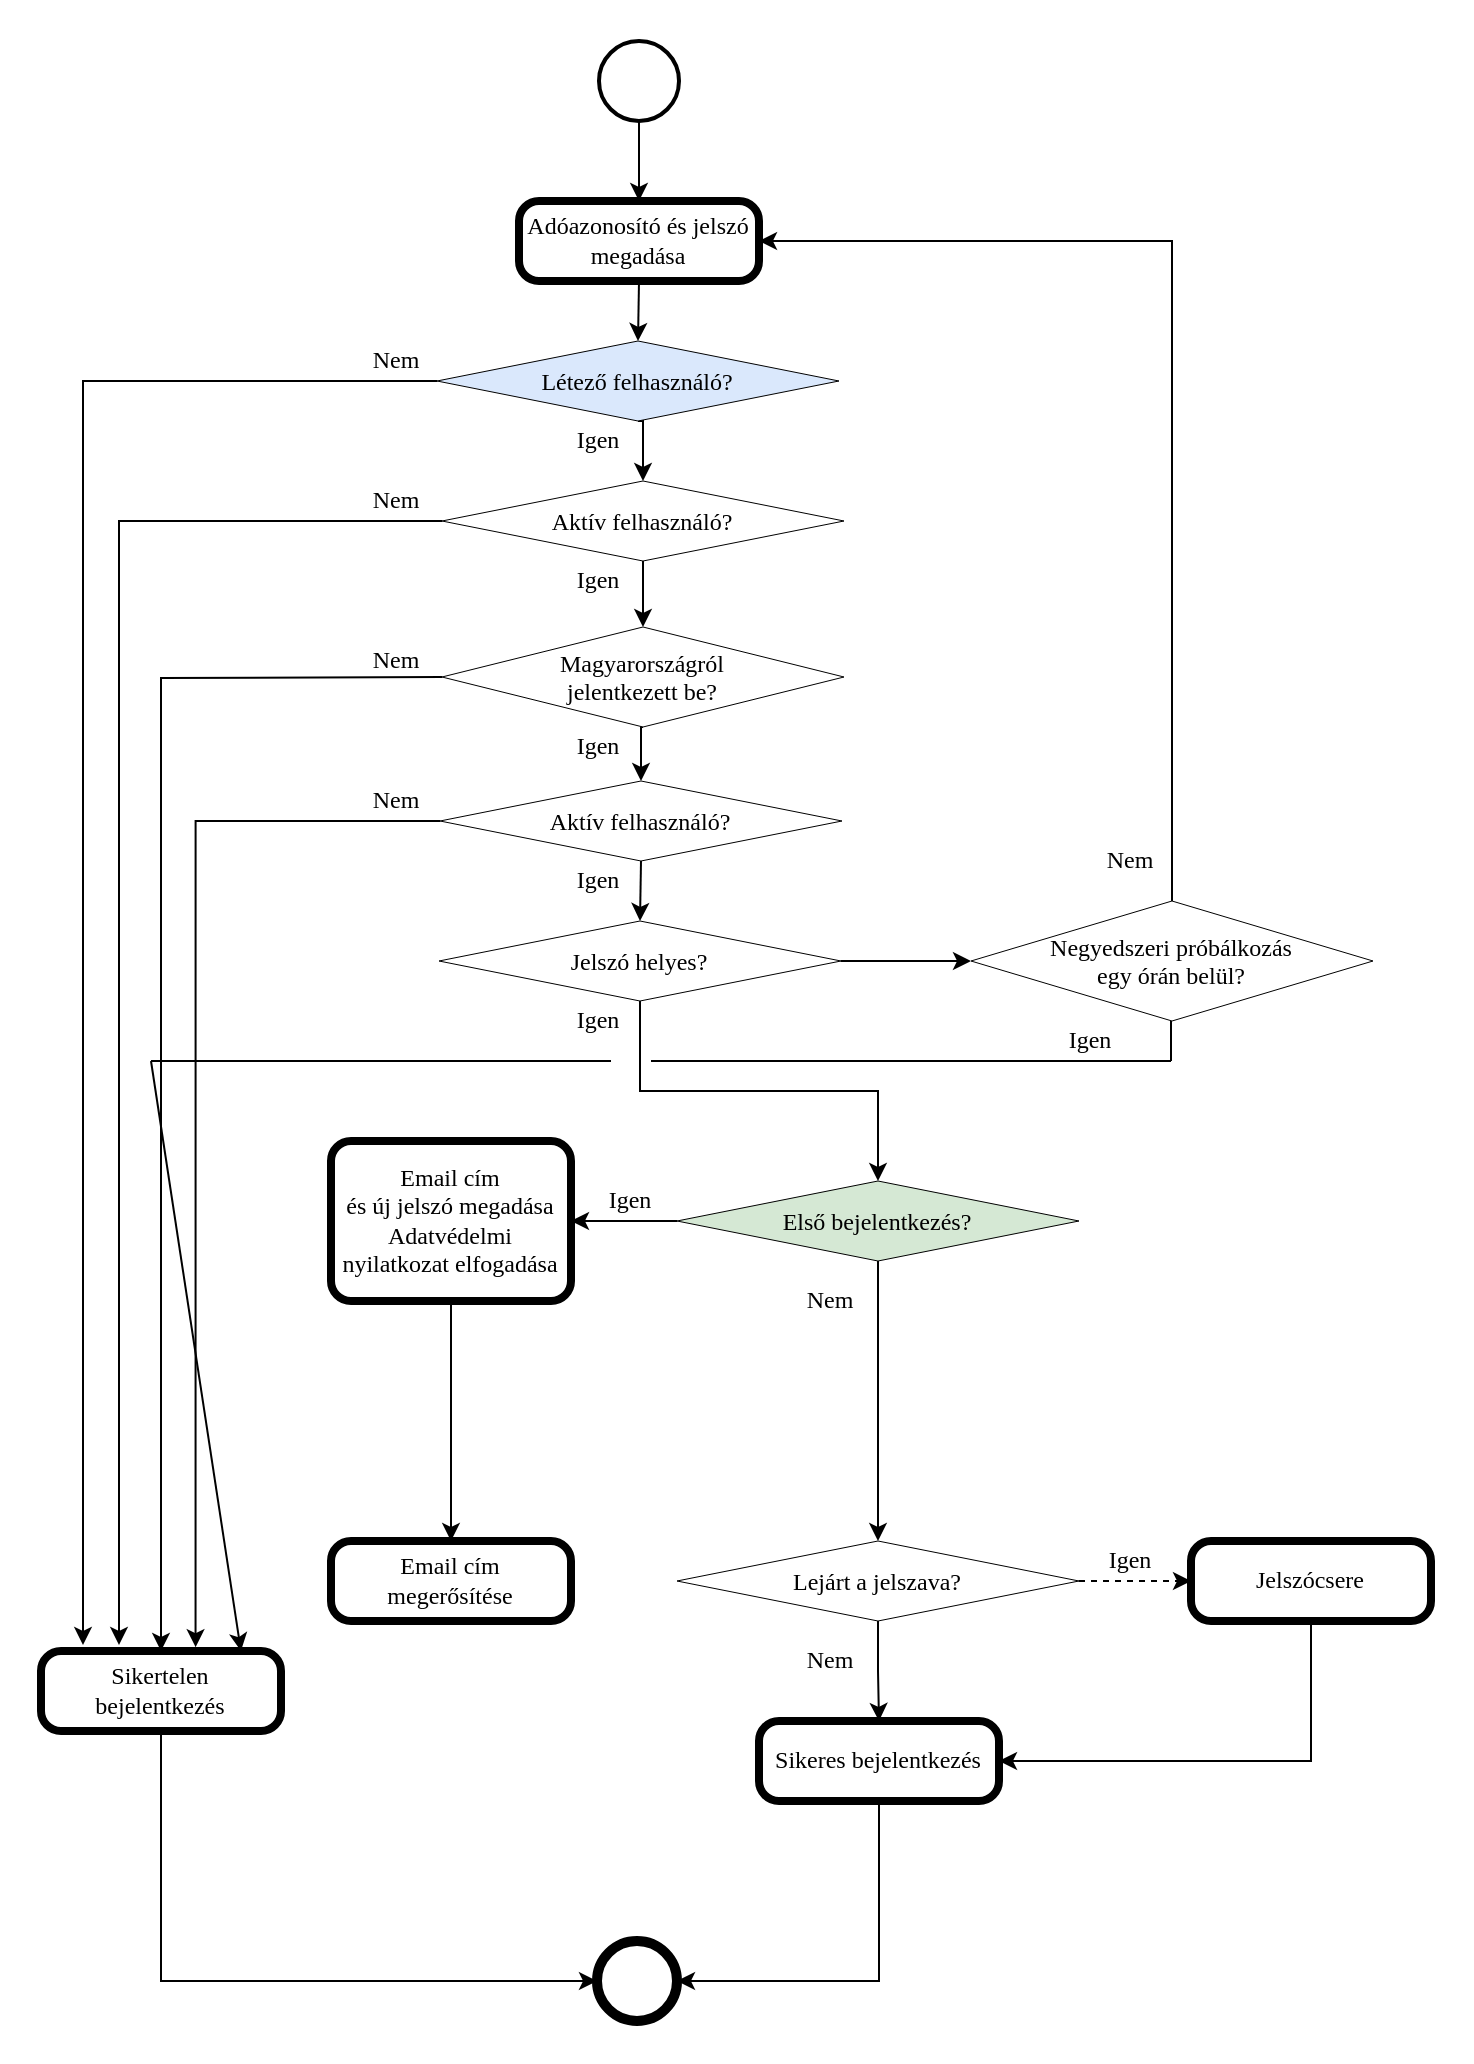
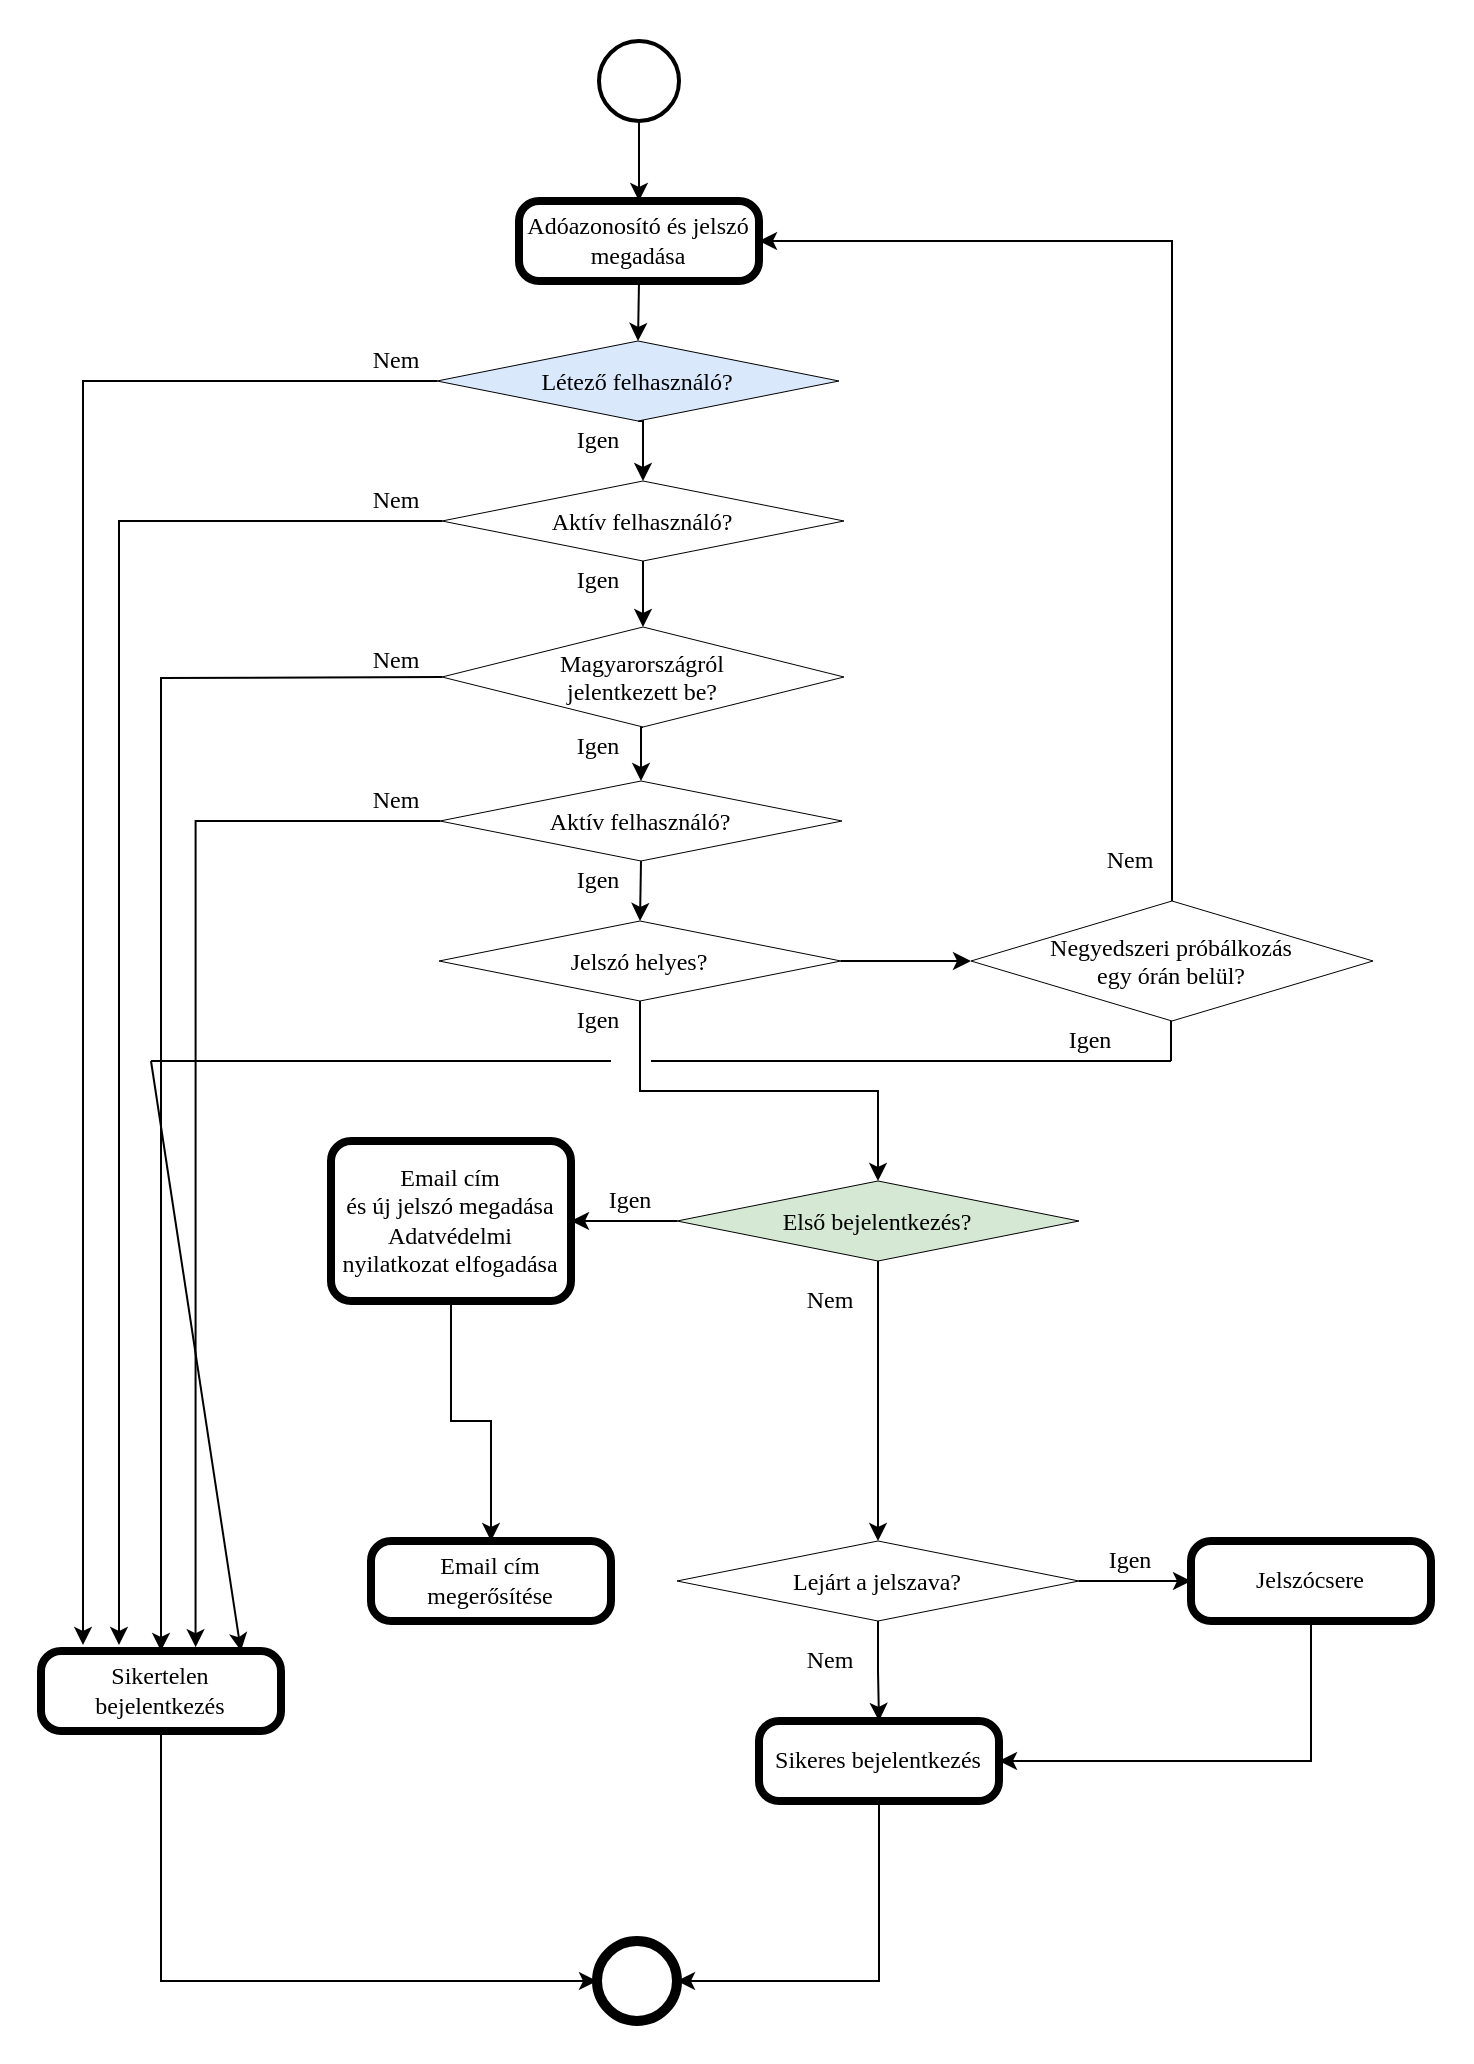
node "Email cím megerősítése": moved (451, 1581) -> (491, 1581)
edge "Lejárt a jelszava?" -> "Jelszócsere": style dashed -> solid
